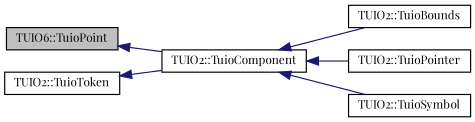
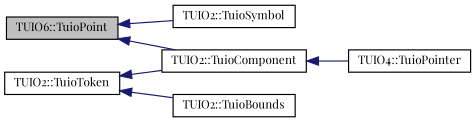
edge "TUIO2::TuioBounds" -> "TUIO2::TuioComponent": now "TUIO2::TuioBounds" -> "TUIO2::TuioToken"
node "TUIO2::TuioPointer": label "TUIO2::TuioPointer" -> "TUIO4::TuioPointer"
edge "TUIO2::TuioSymbol" -> "TUIO2::TuioComponent": now "TUIO2::TuioSymbol" -> "TUIO6::TuioPoint"
